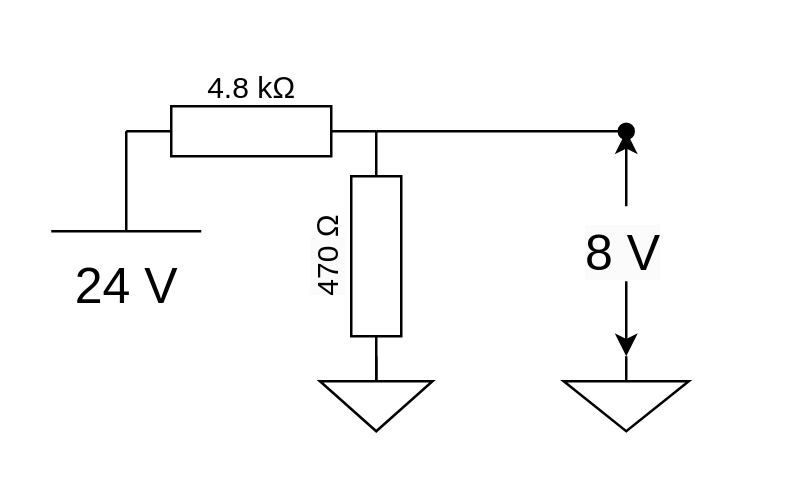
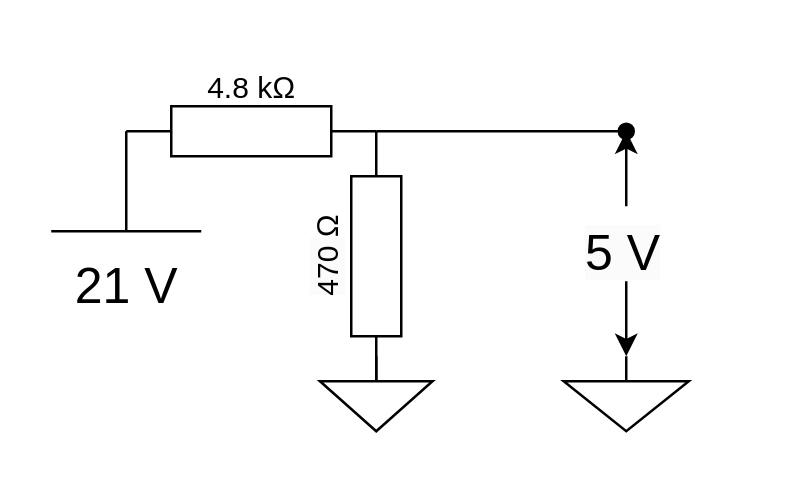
node "8 V": label "8 V" -> "5 V"
node "24 V": label "24 V" -> "21 V"
